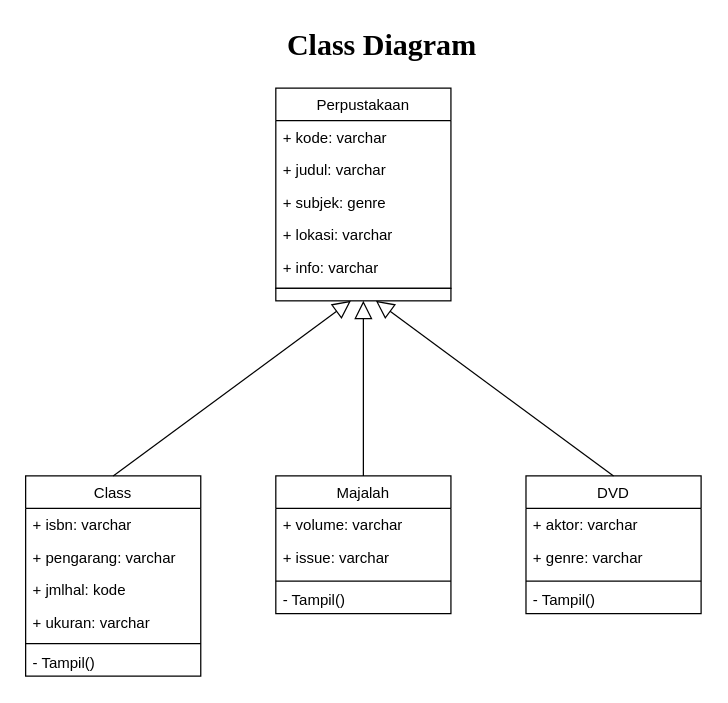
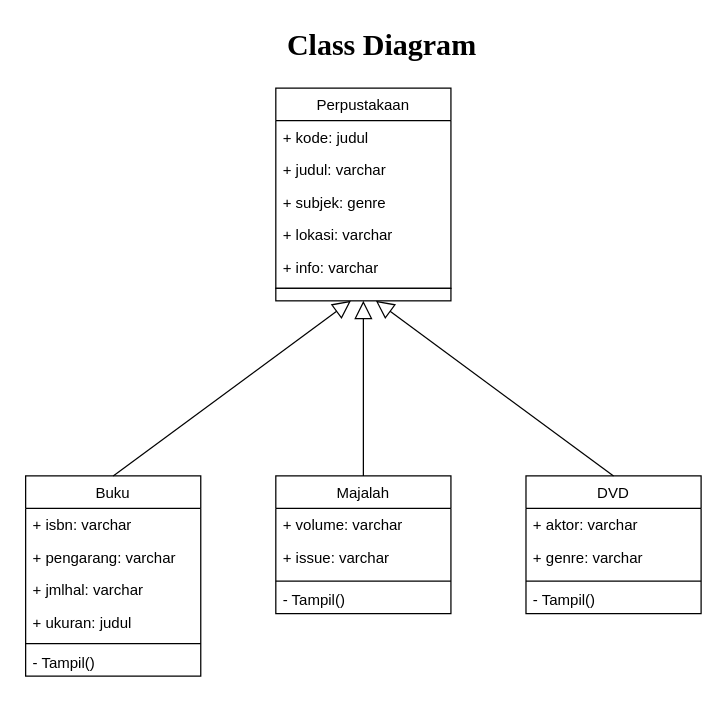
node "+ kode: varchar": label "+ kode: varchar" -> "+ kode: judul"
node "Class": label "Class" -> "Buku"
node "+ jmlhal: kode": label "+ jmlhal: kode" -> "+ jmlhal: varchar"
node "+ ukuran: varchar": label "+ ukuran: varchar" -> "+ ukuran: judul"
